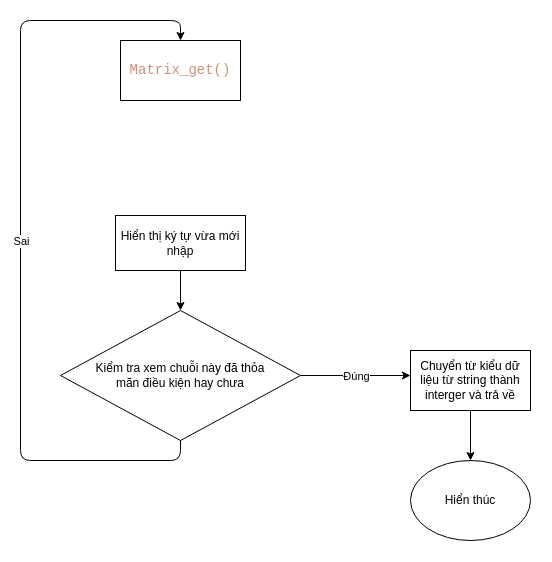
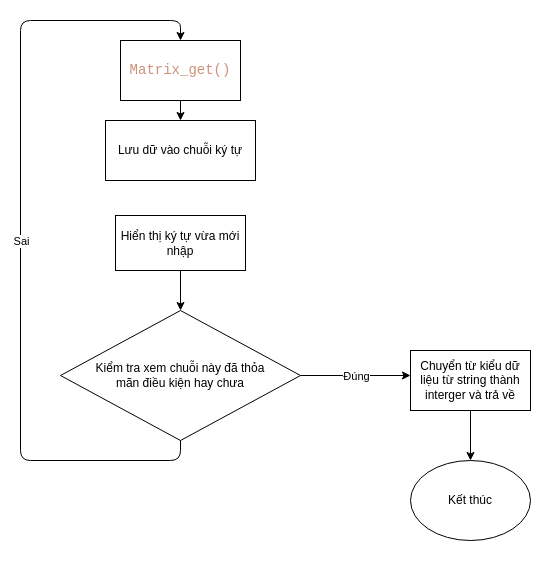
edge "Matrix_get()" -> "Lưu dữ vào chuỗi ký tự": added
node "Lưu dữ vào chuỗi ký tự": added
node "Hiển thúc": label "Hiển thúc" -> "Kết thúc"
